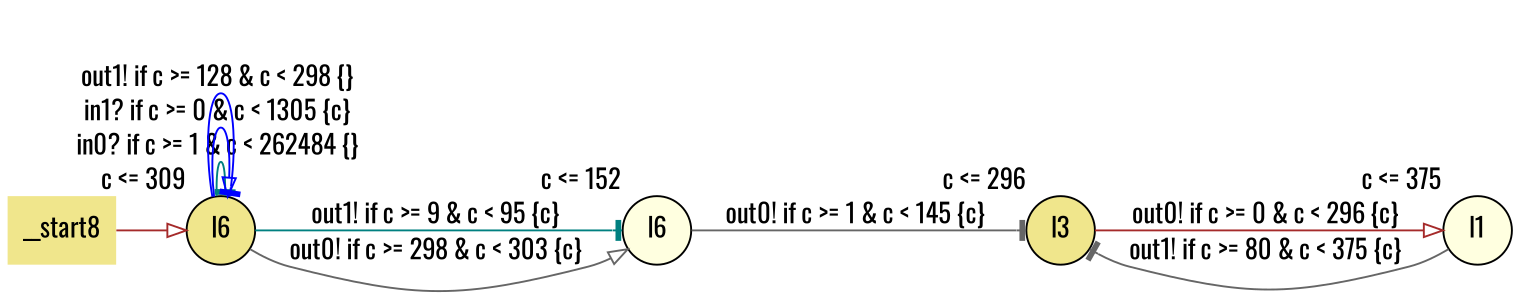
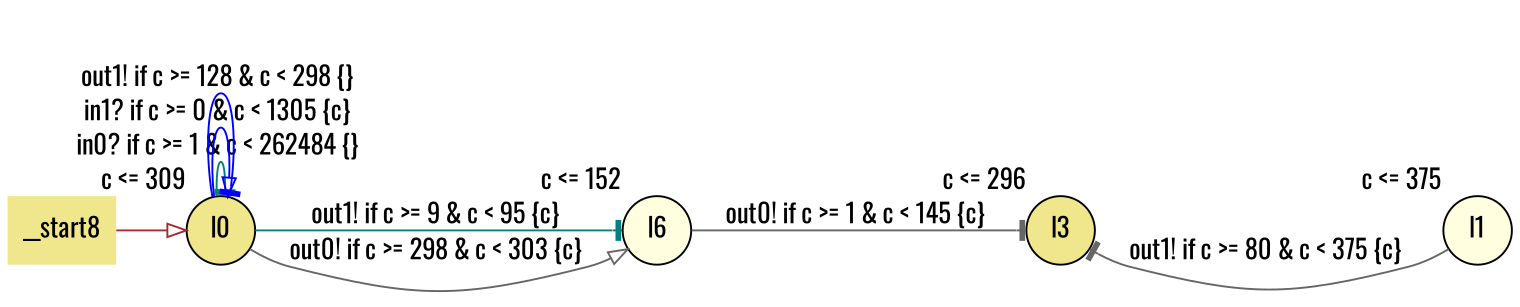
node "l6 c <= 309": label "l6 c <= 309" -> "l0 c <= 309"
edge "l3 c <= 296" -> "l1 c <= 375": removed, label "out0! if c >= 0 & c < 296 {c}"
